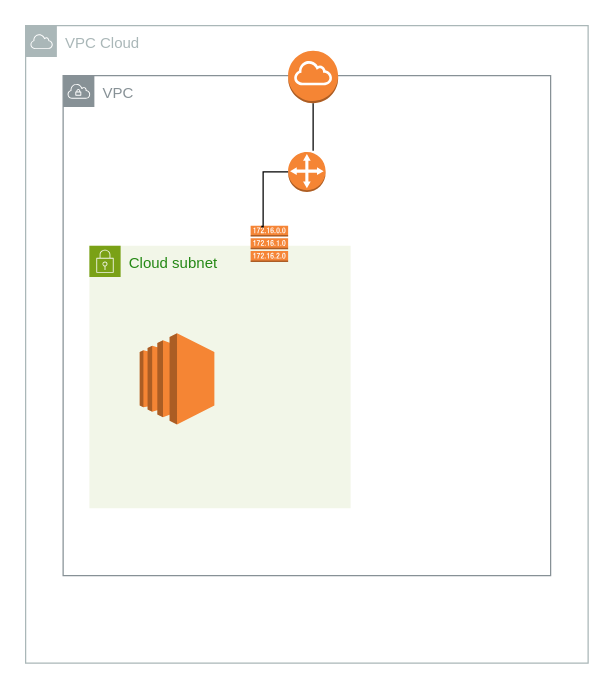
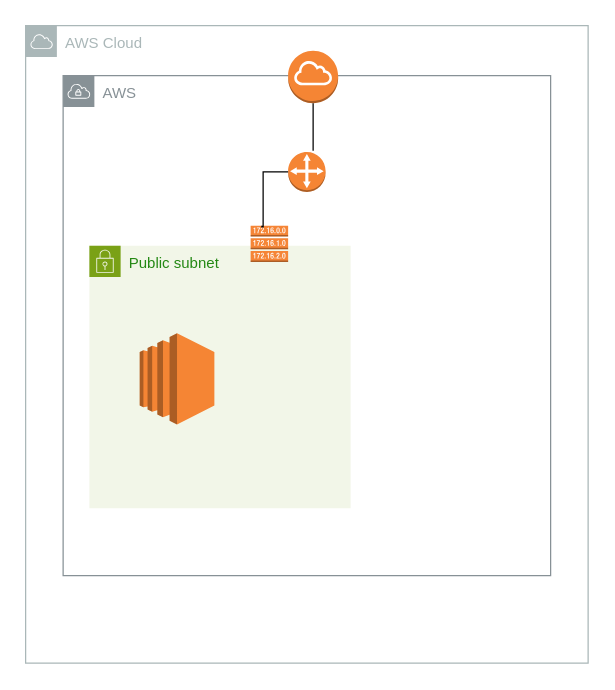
node "VPC Cloud": label "VPC Cloud" -> "AWS Cloud"
node "VPC": label "VPC" -> "AWS"
node "Cloud subnet": label "Cloud subnet" -> "Public subnet"
